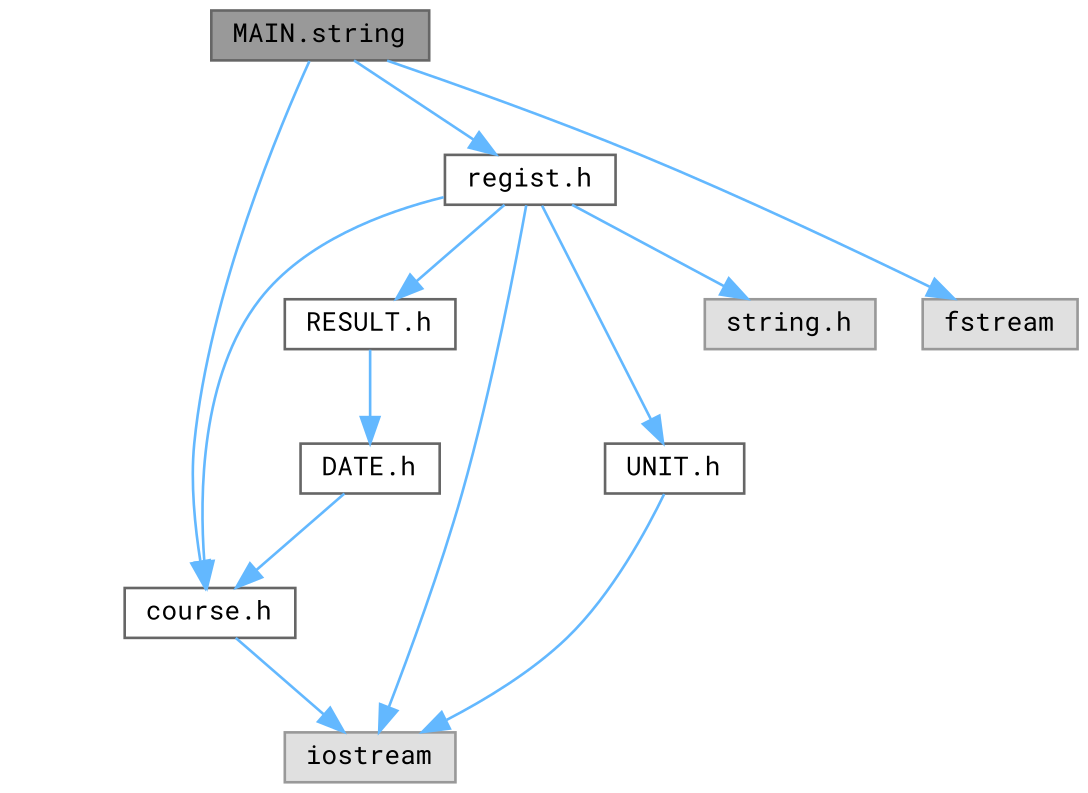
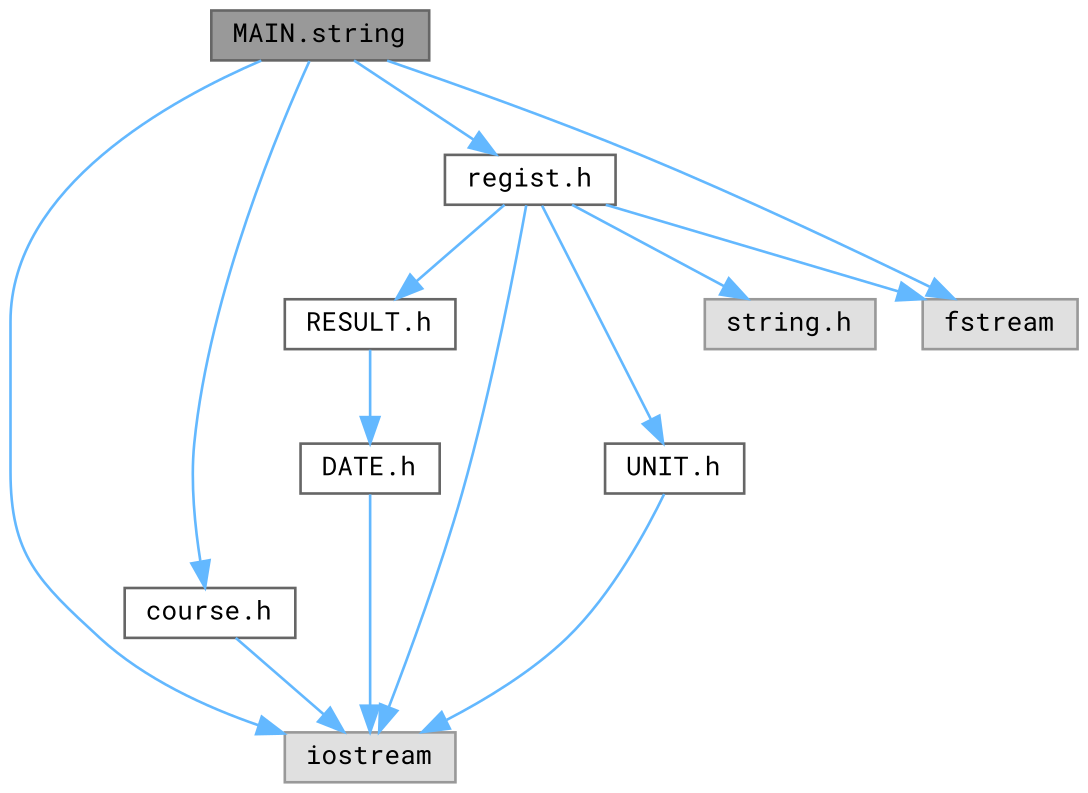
edge "regist.h" -> "course.h": now "regist.h" -> "fstream"
edge "MAIN.string" -> "iostream": added
edge "DATE.h" -> "course.h": now "DATE.h" -> "iostream"
